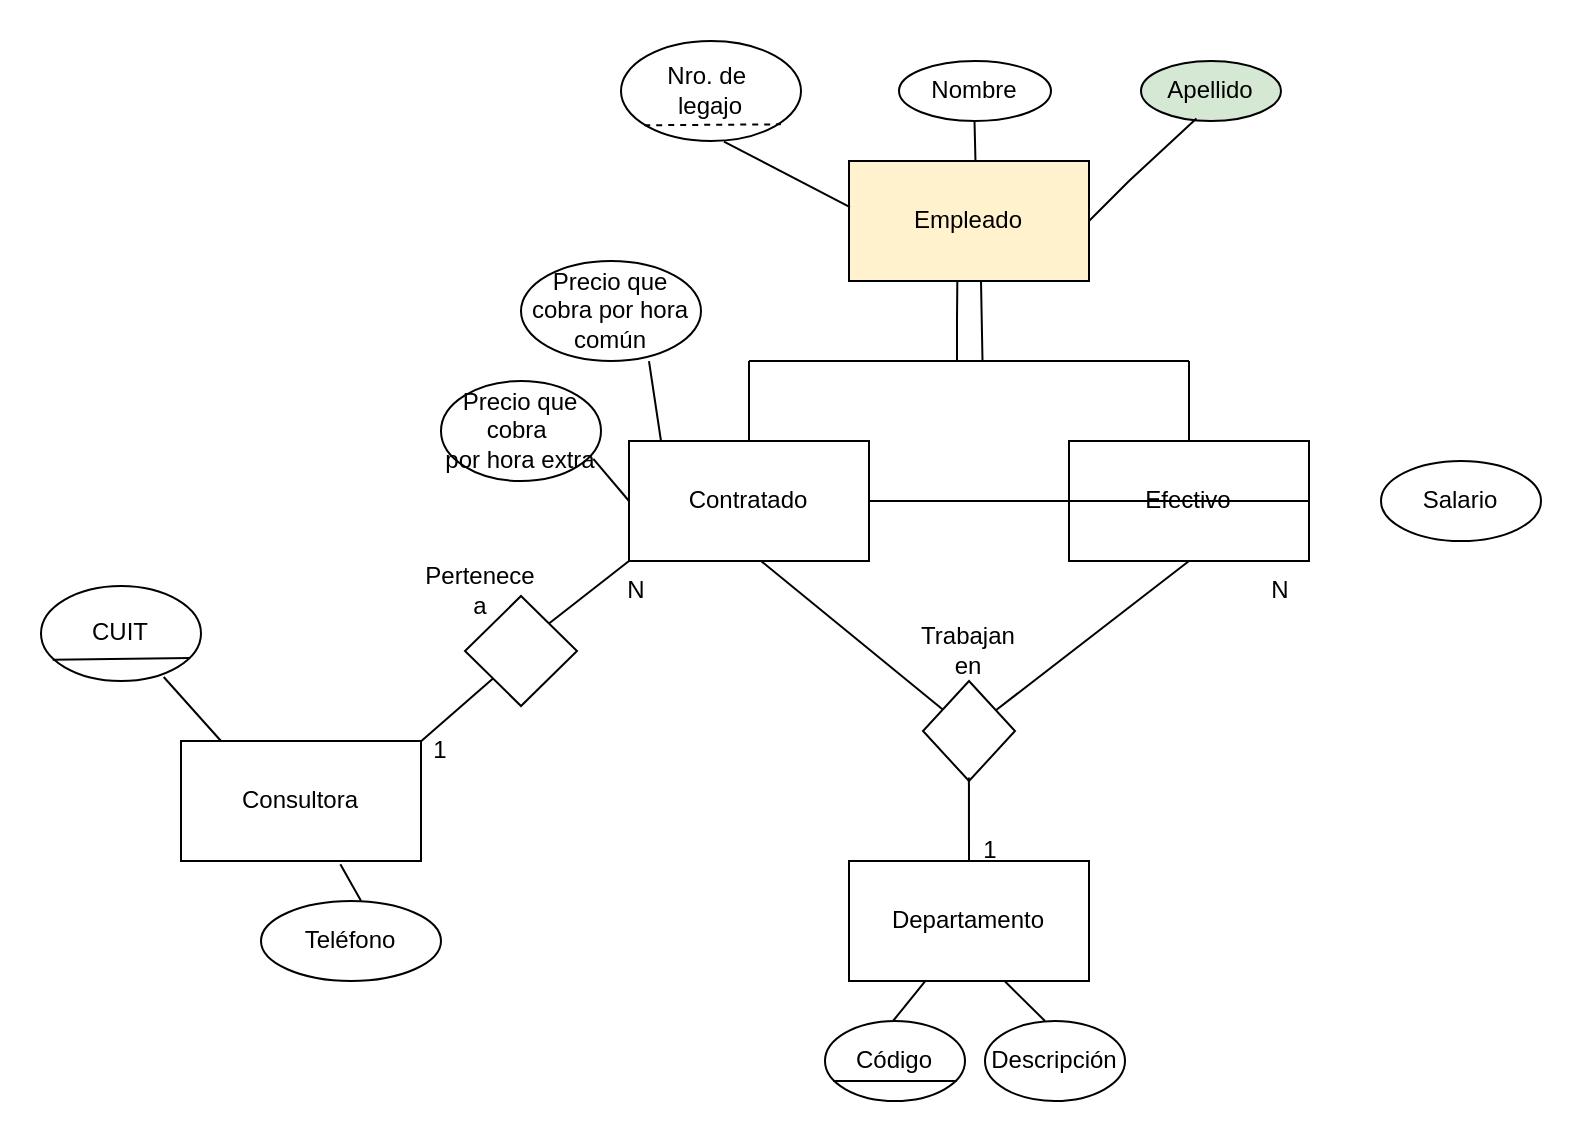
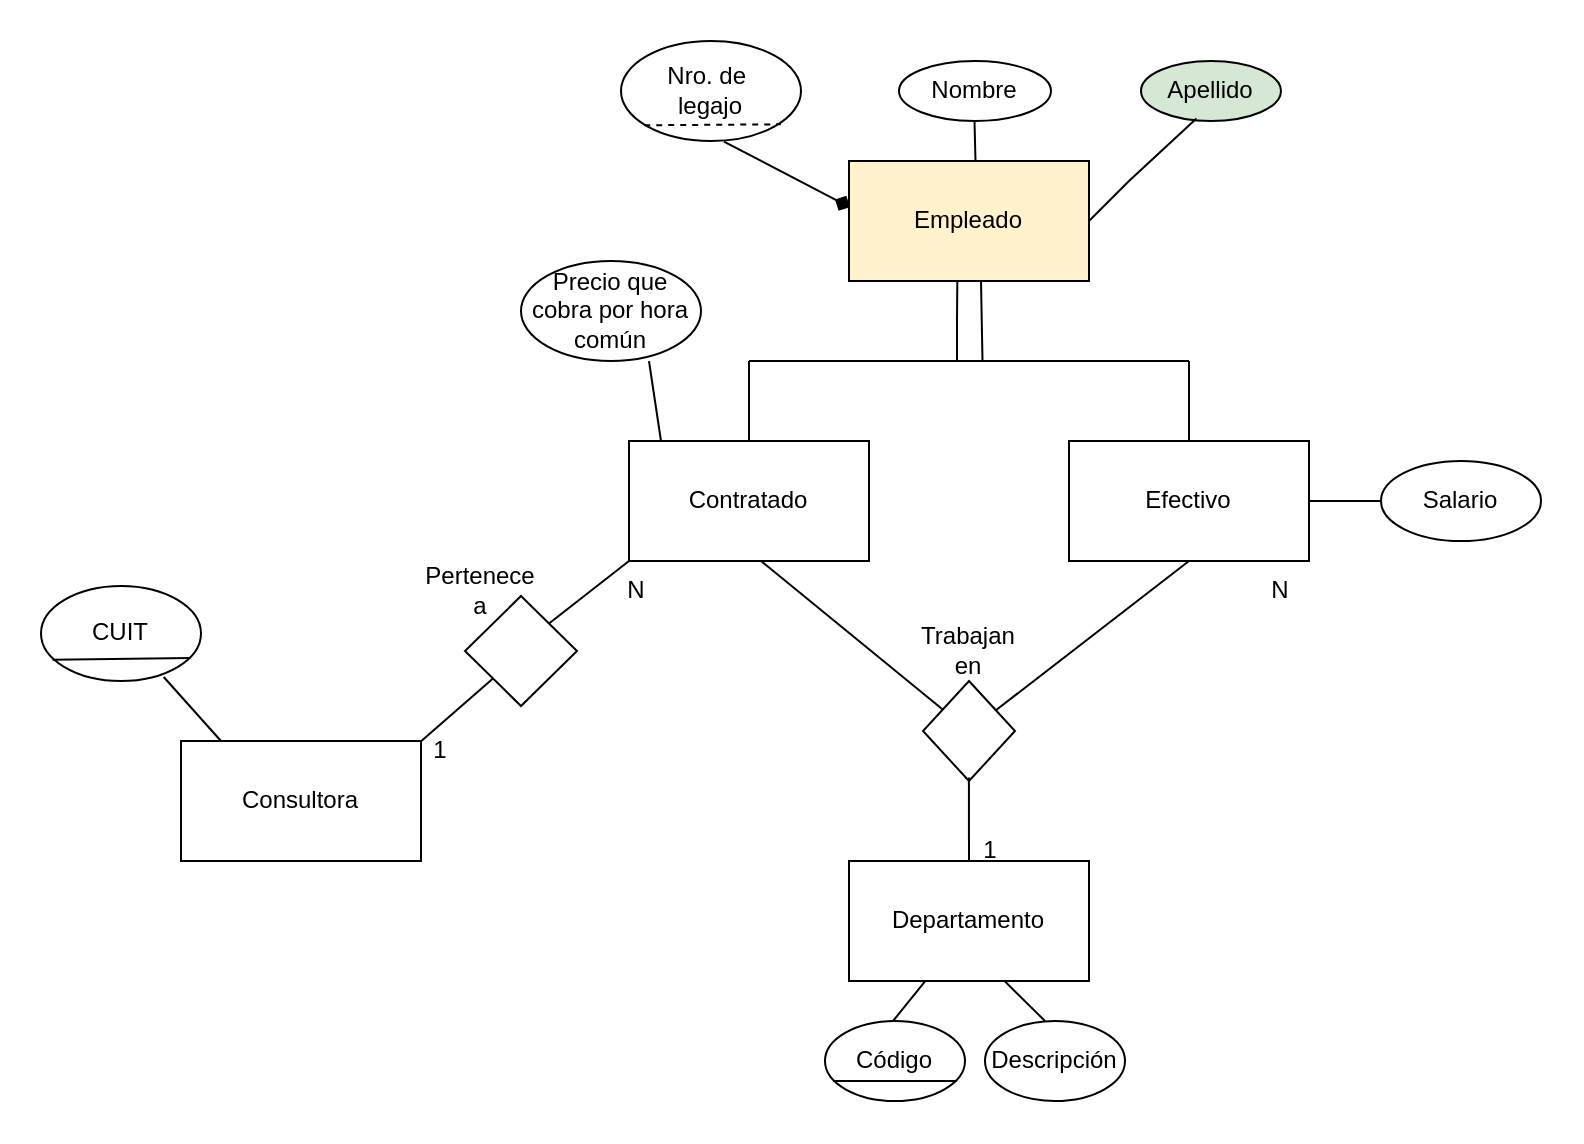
edge "Nro. de legajo" -- "Empleado": arrowhead none -> diamond
node "Precio que cobra por hora extra": removed
edge "Precio que cobra por hora extra" -- "Contratado": removed
edge "Contratado" -- "Efectivo": now "Salario" -- "Efectivo"
edge "Consultora" -- "Teléfono": removed
node "Teléfono": removed
